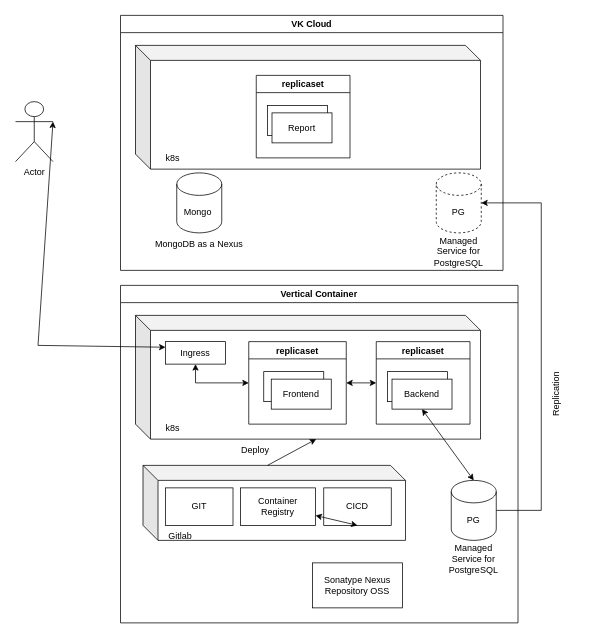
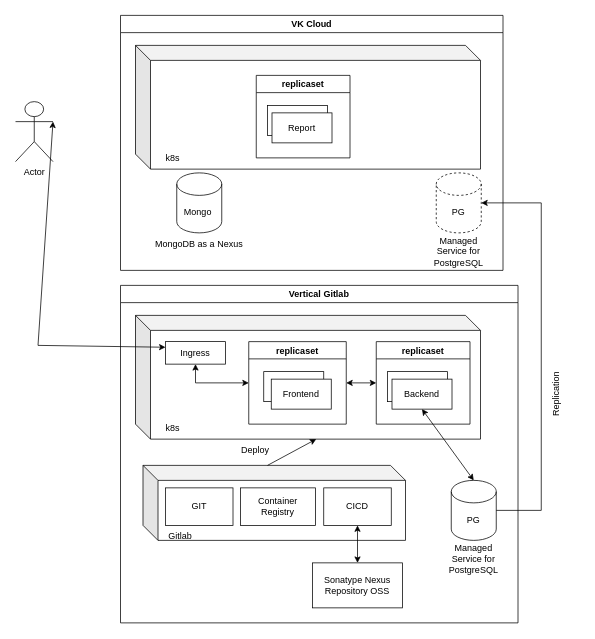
node "Vertical Container": label "Vertical Container" -> "Vertical Gitlab"
edge "Container Registry" -- "CICD": now "Sonatype Nexus Repository OSS" -- "CICD"
